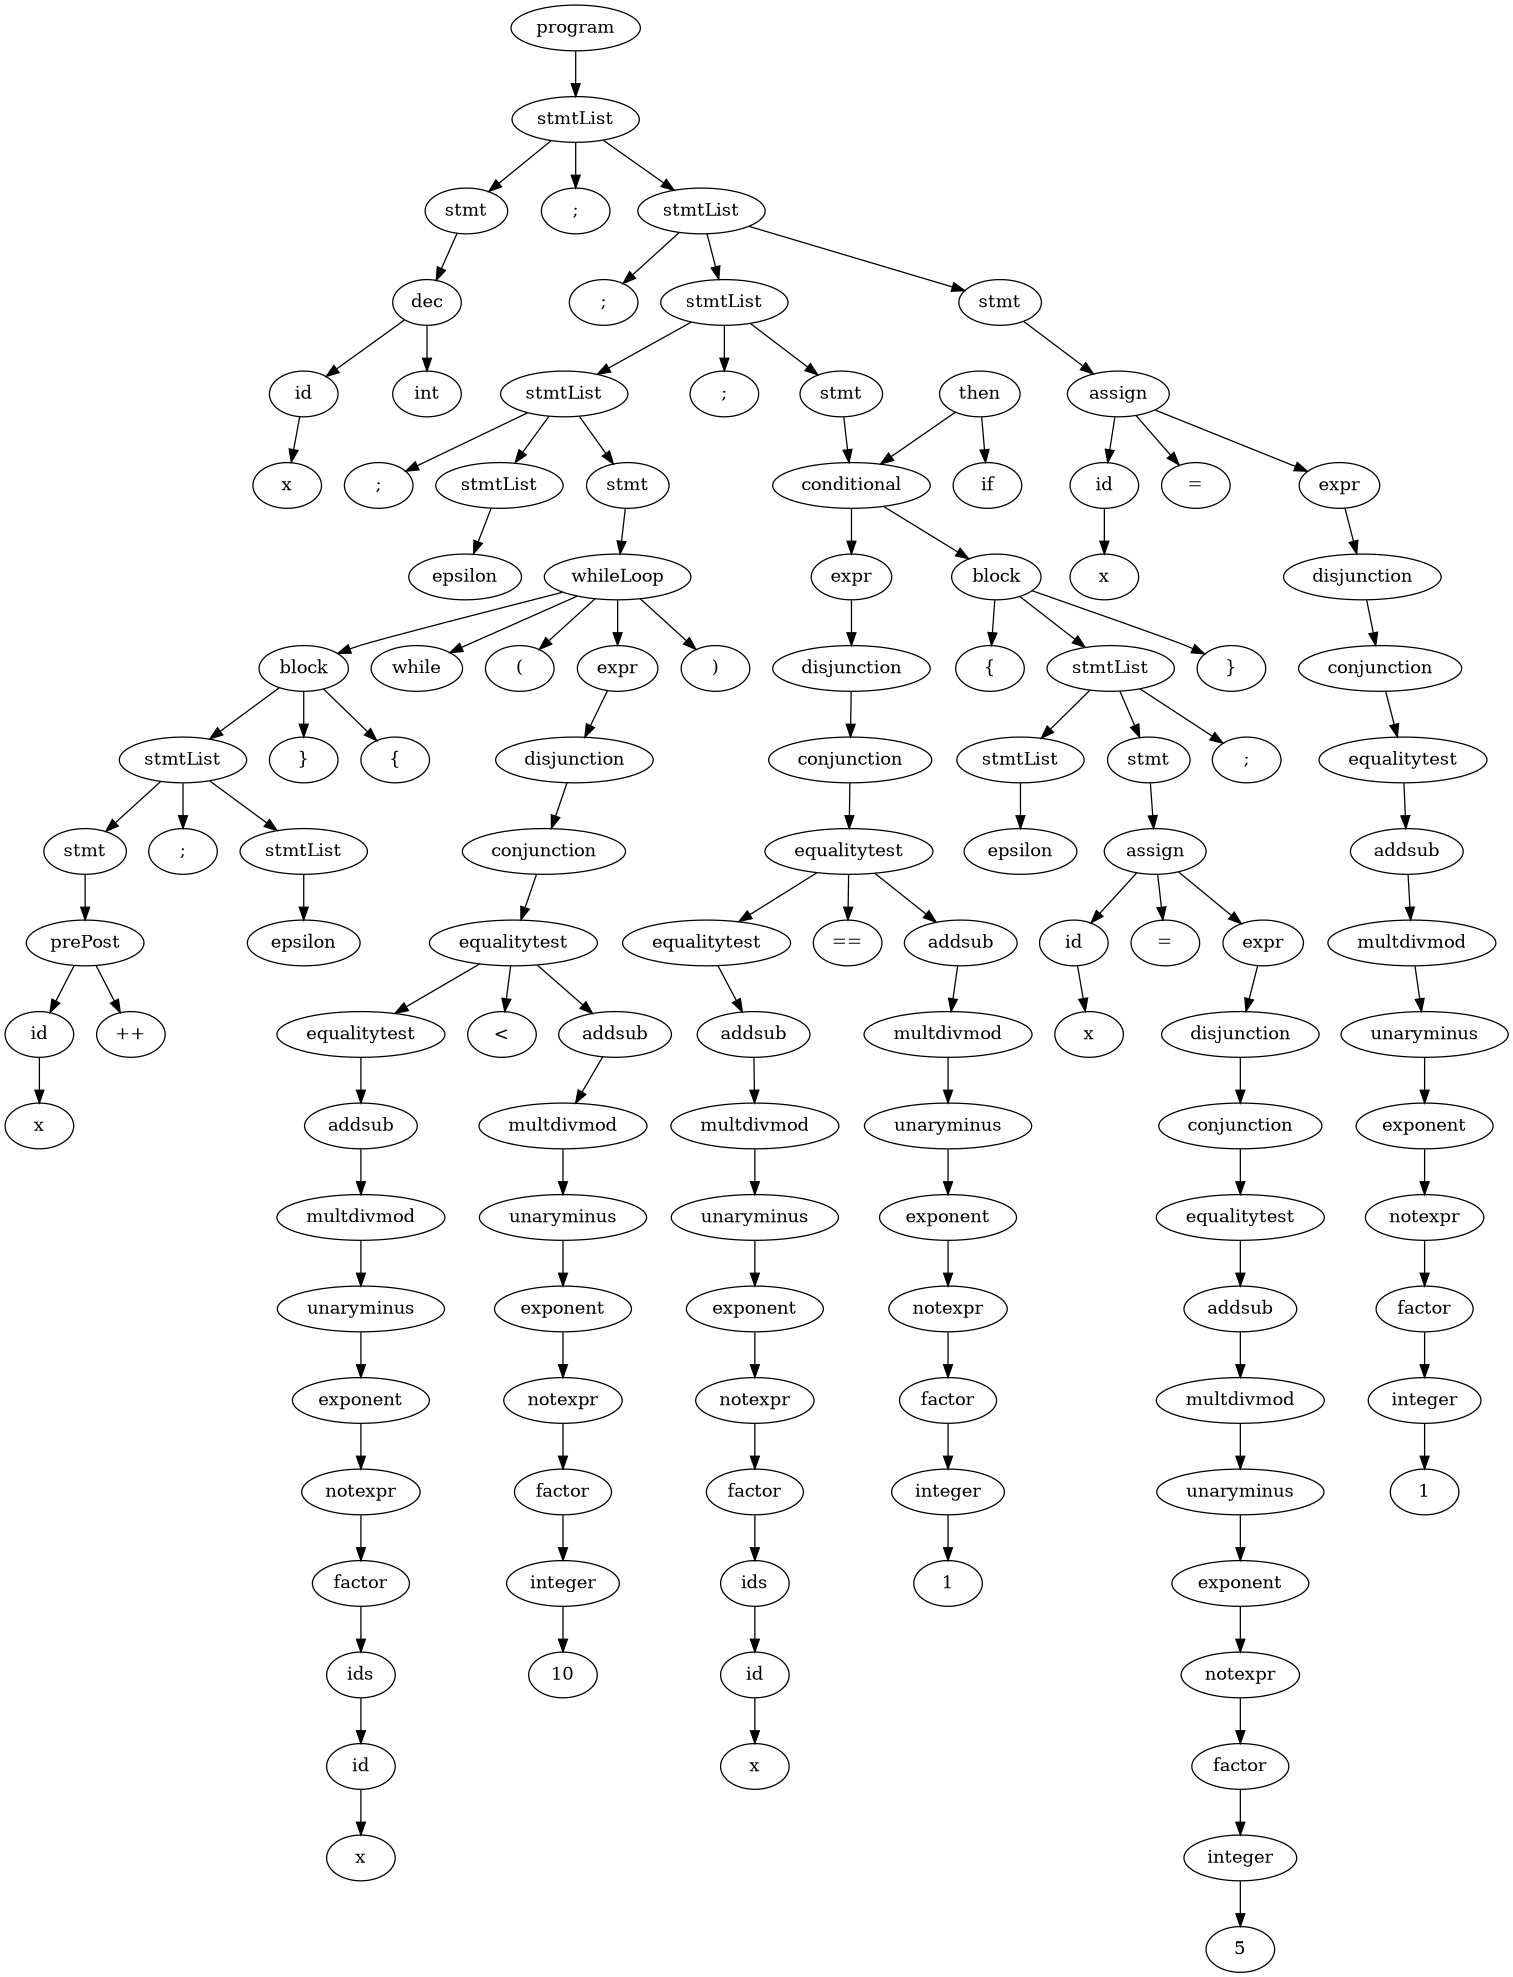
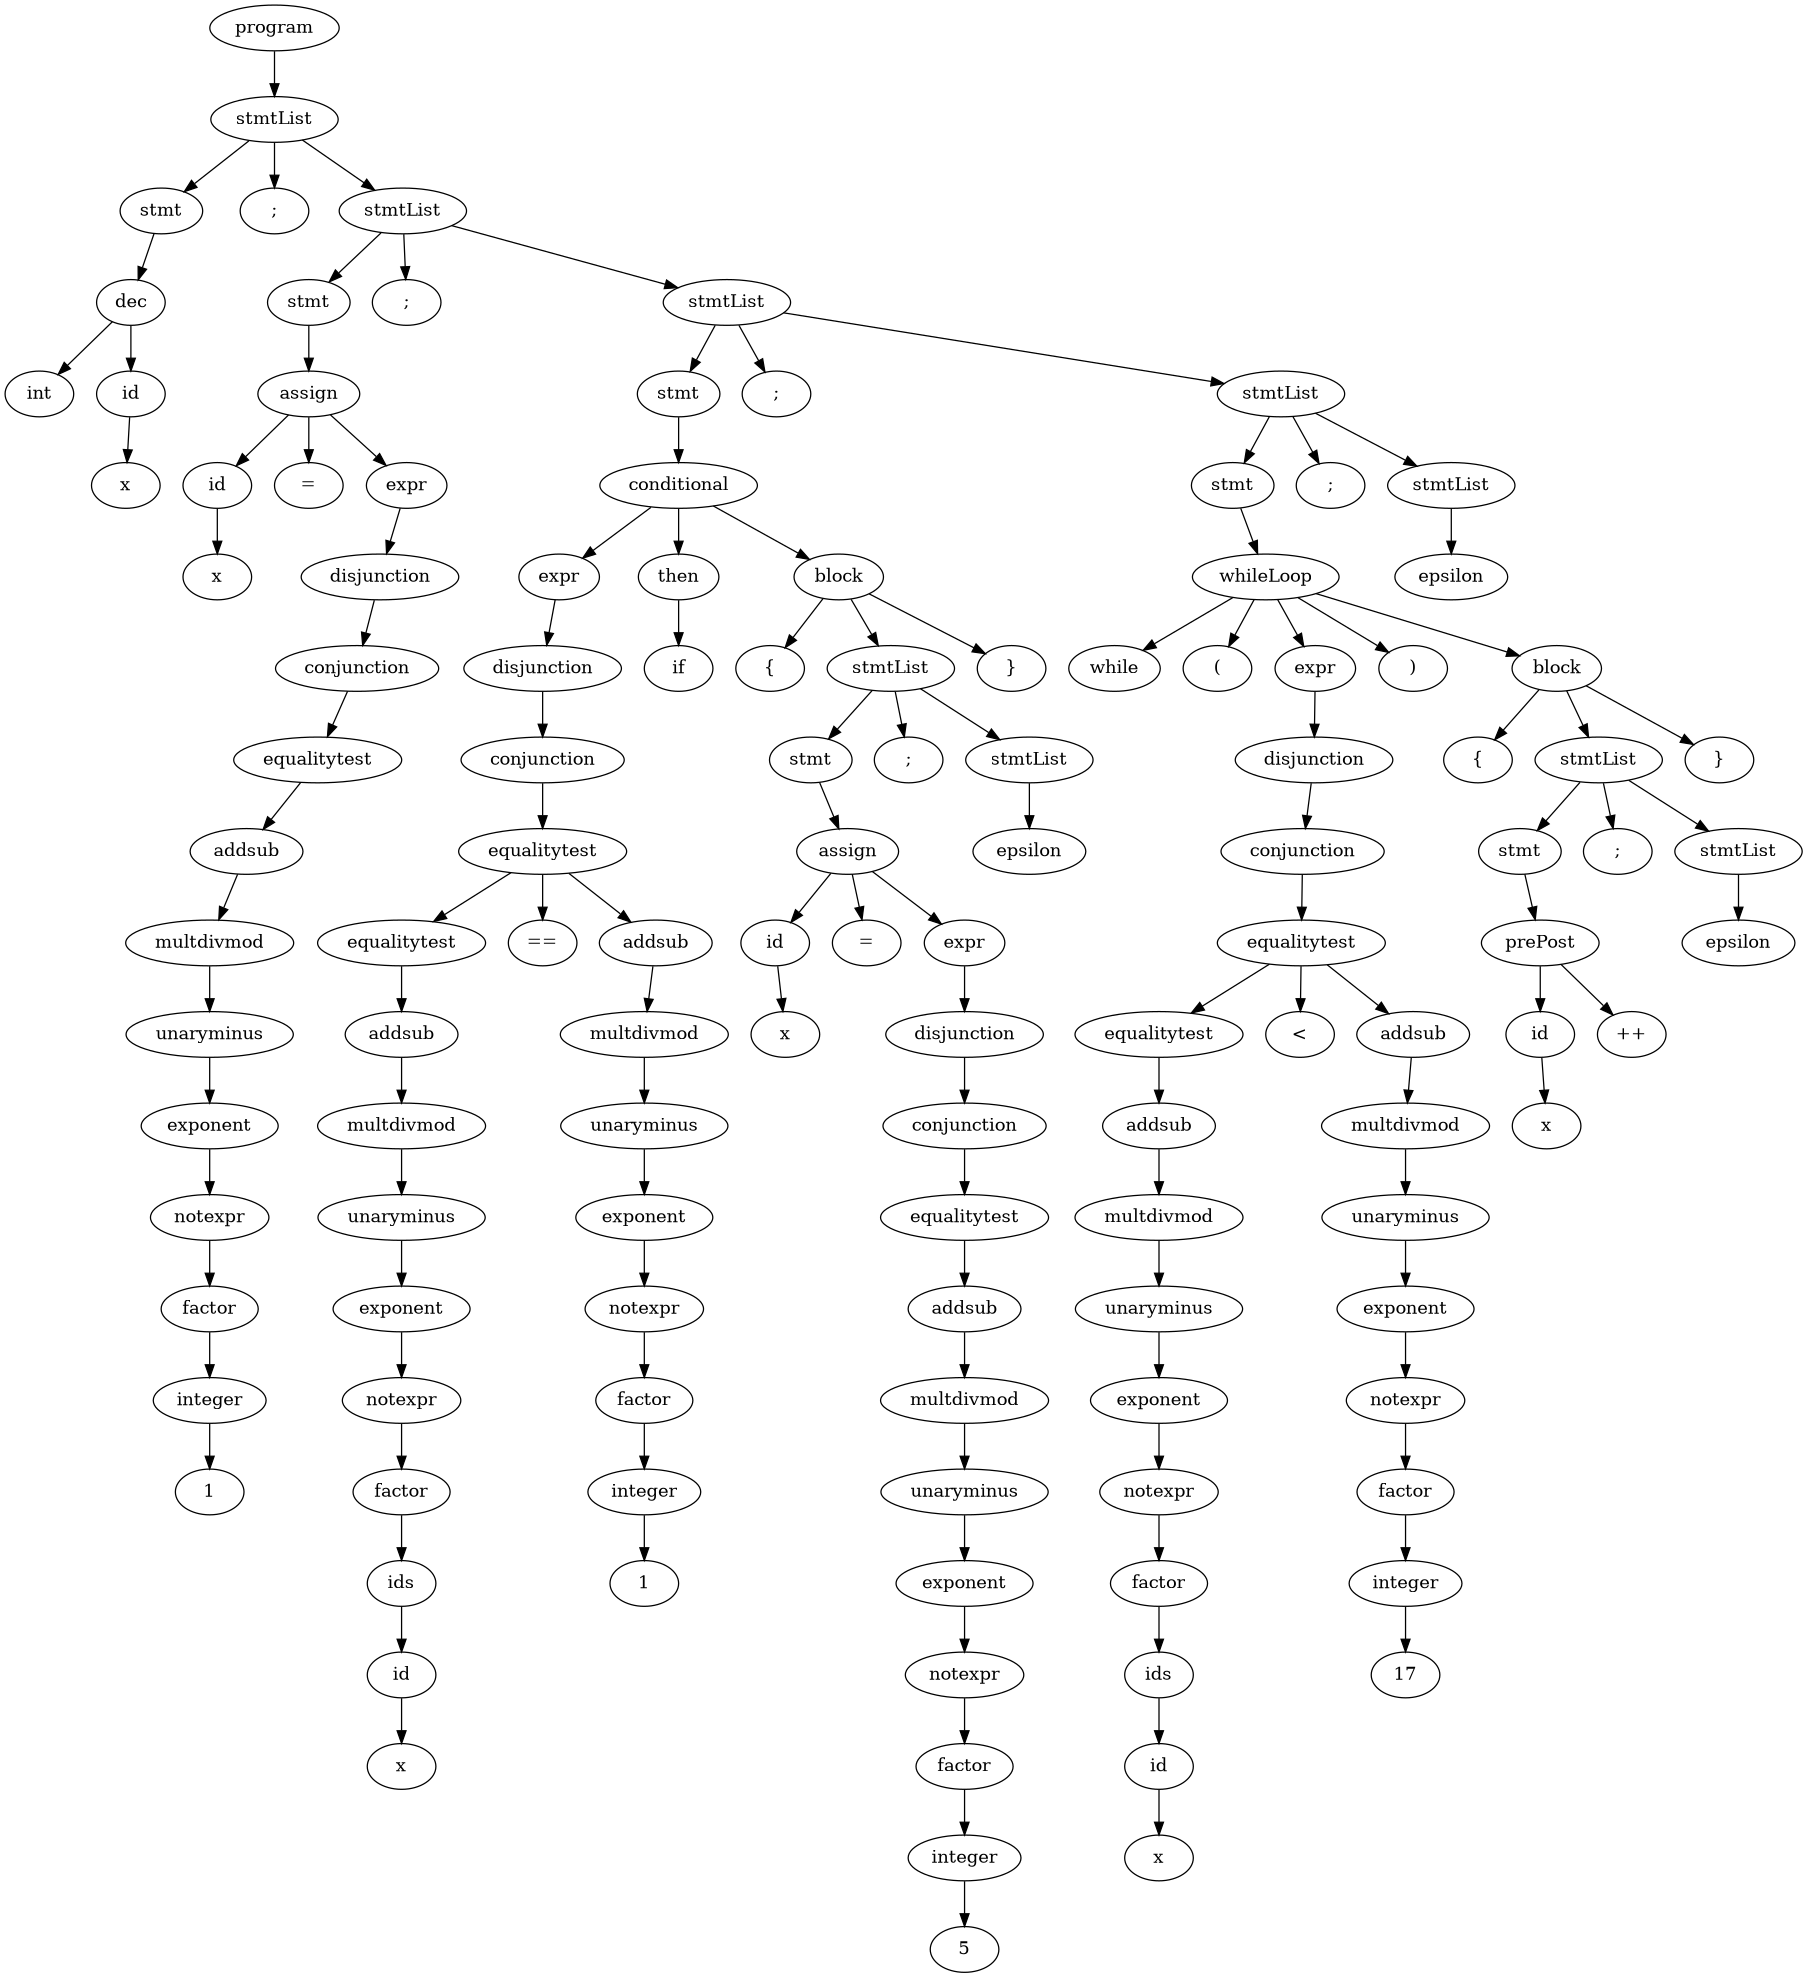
edge "then" -> "conditional": reversed
node "10": label "10" -> "17"
